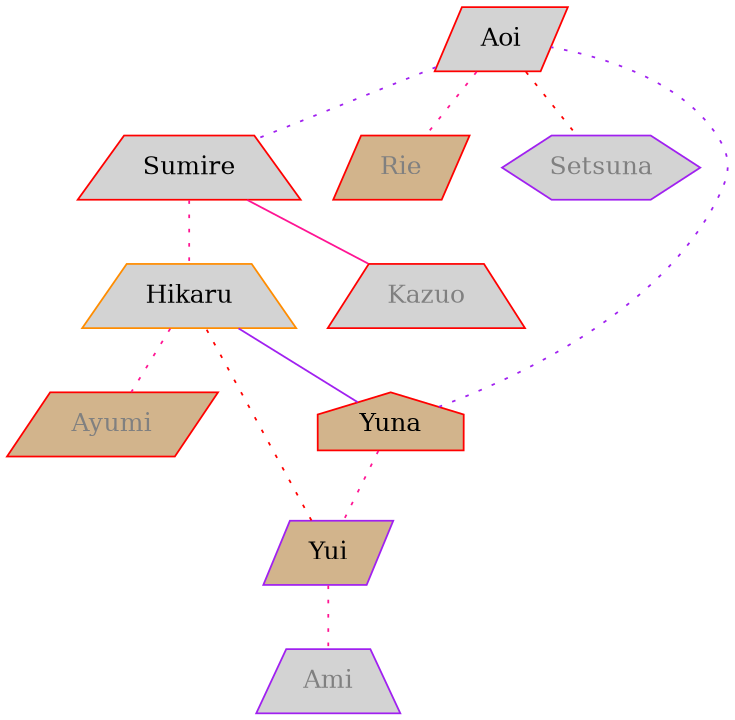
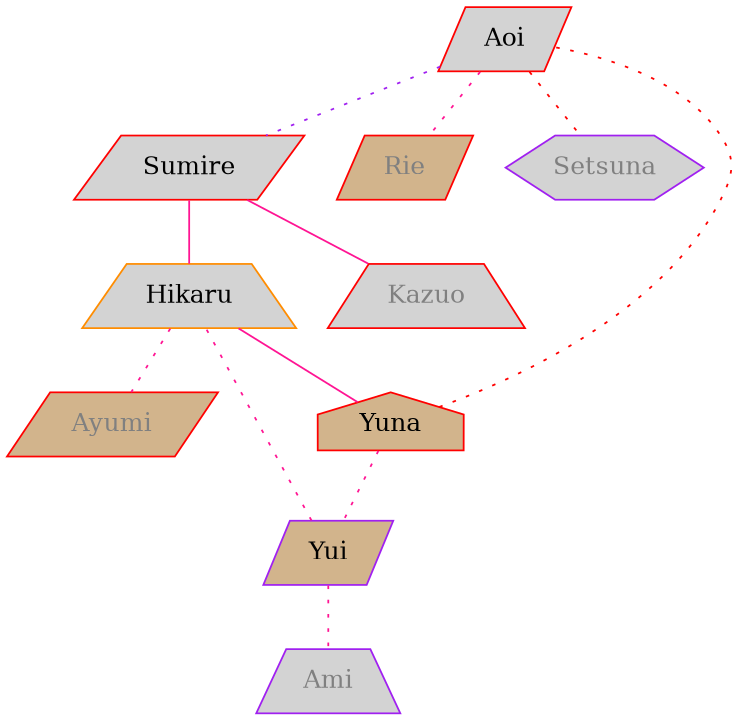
node "Sumire": shape trapezium -> parallelogram
edge "Sumire" -- "Hikaru": style dotted -> solid
edge "Aoi" -- "Yuna": color purple -> red
edge "Hikaru" -- "Yuna": color purple -> deeppink
edge "Hikaru" -- "Yui": color red -> deeppink
